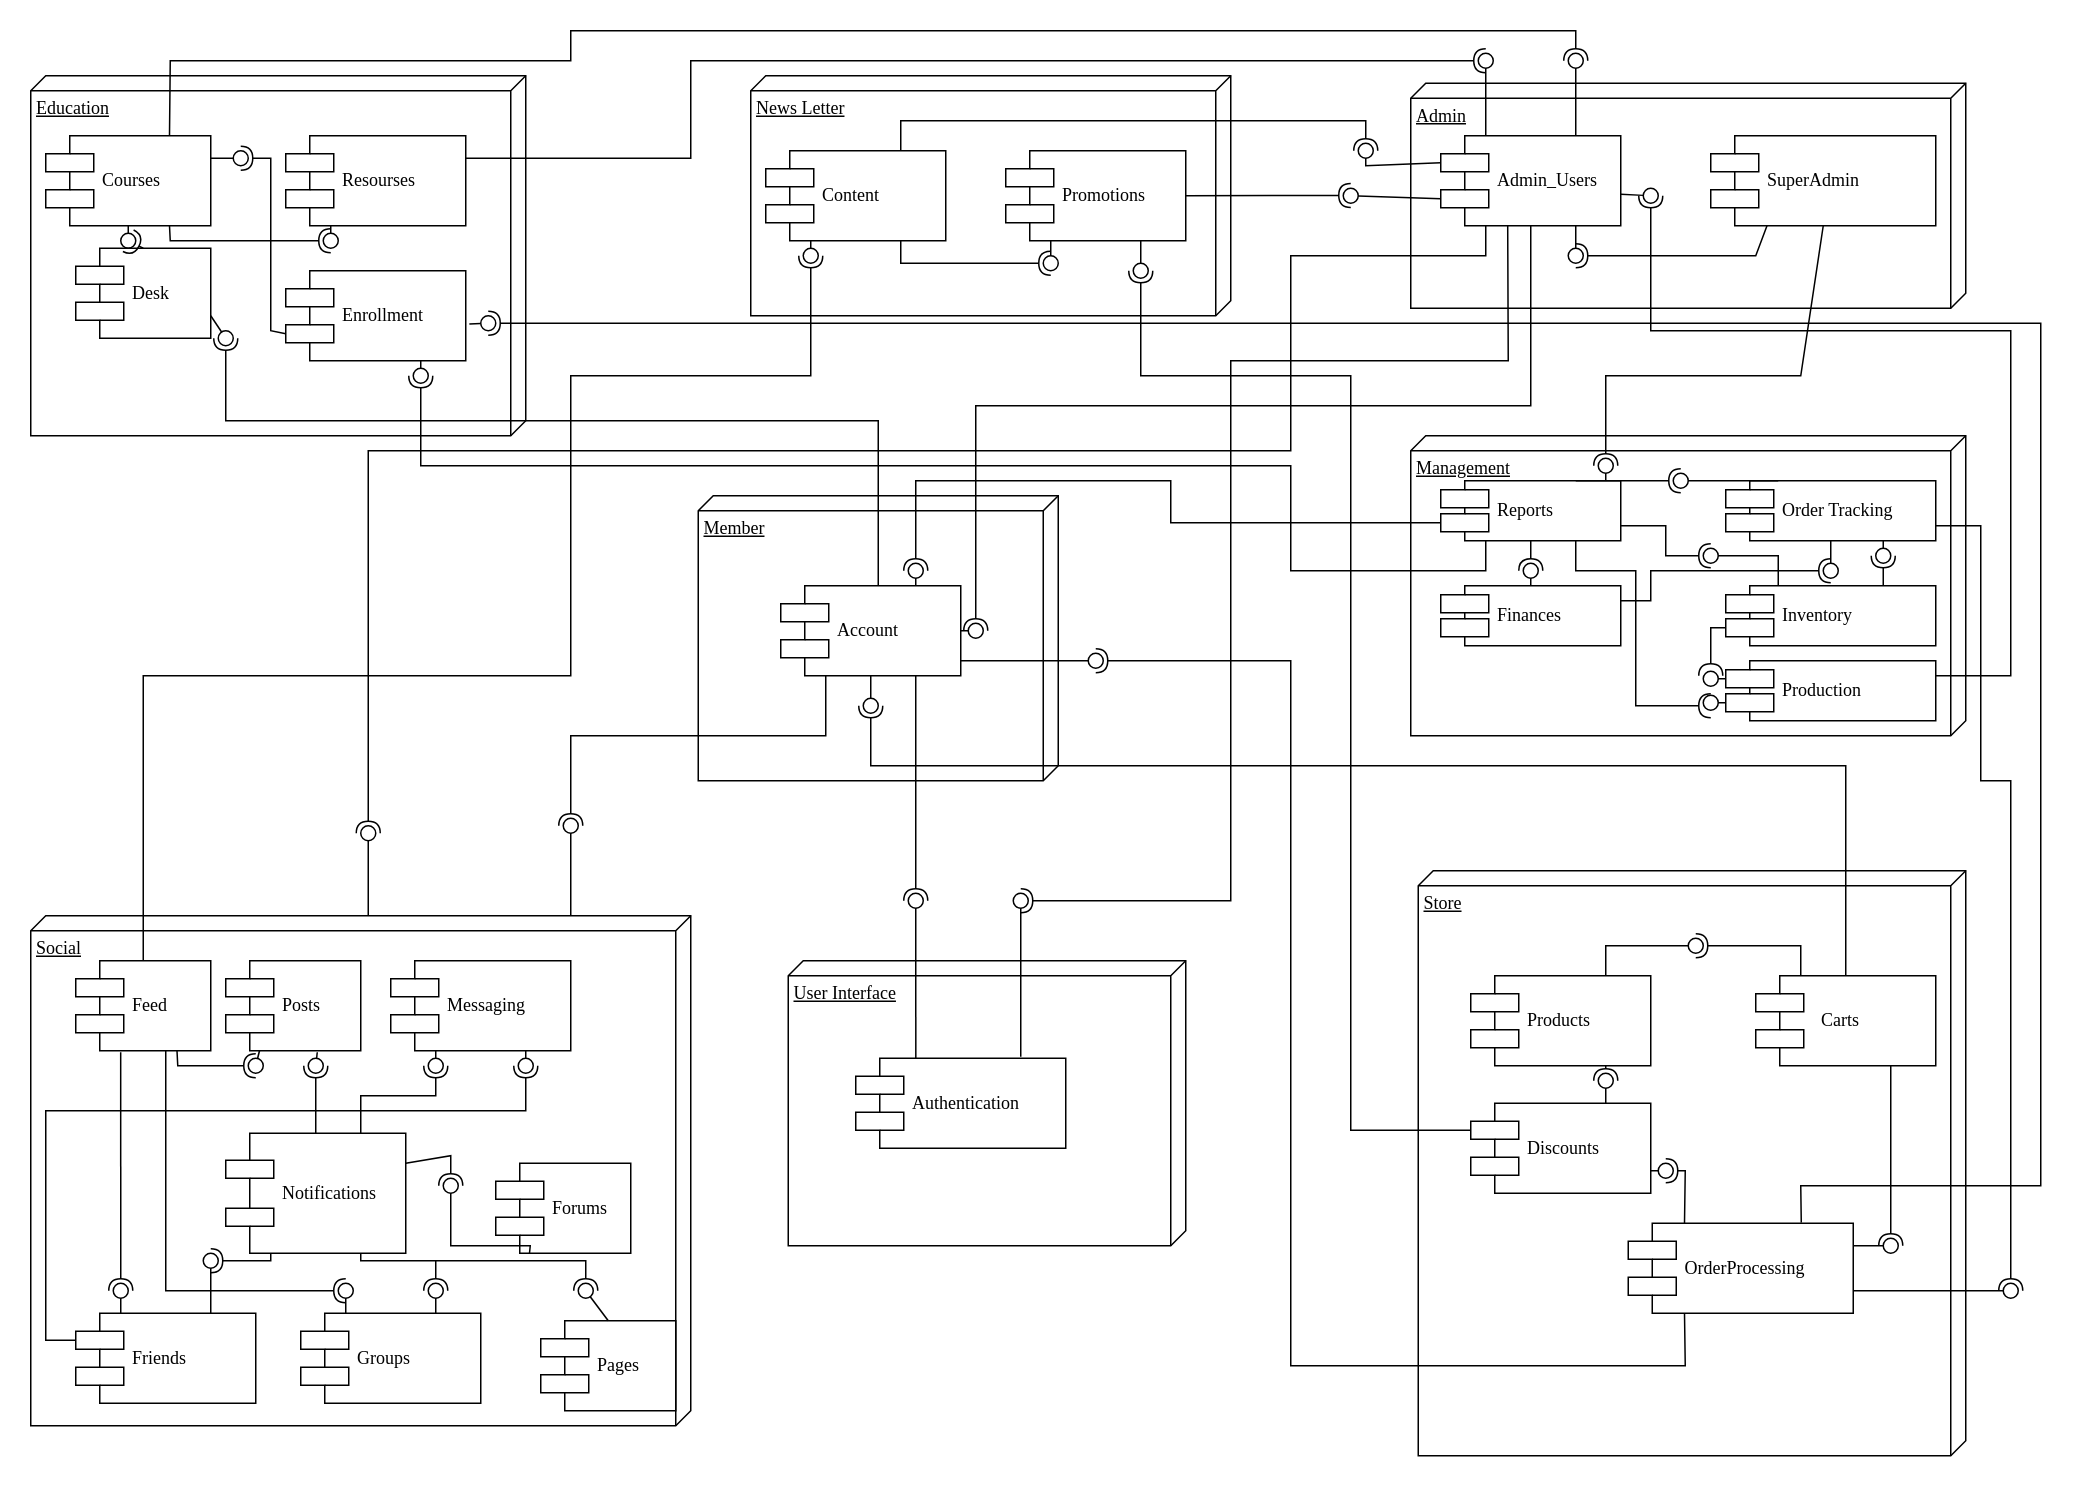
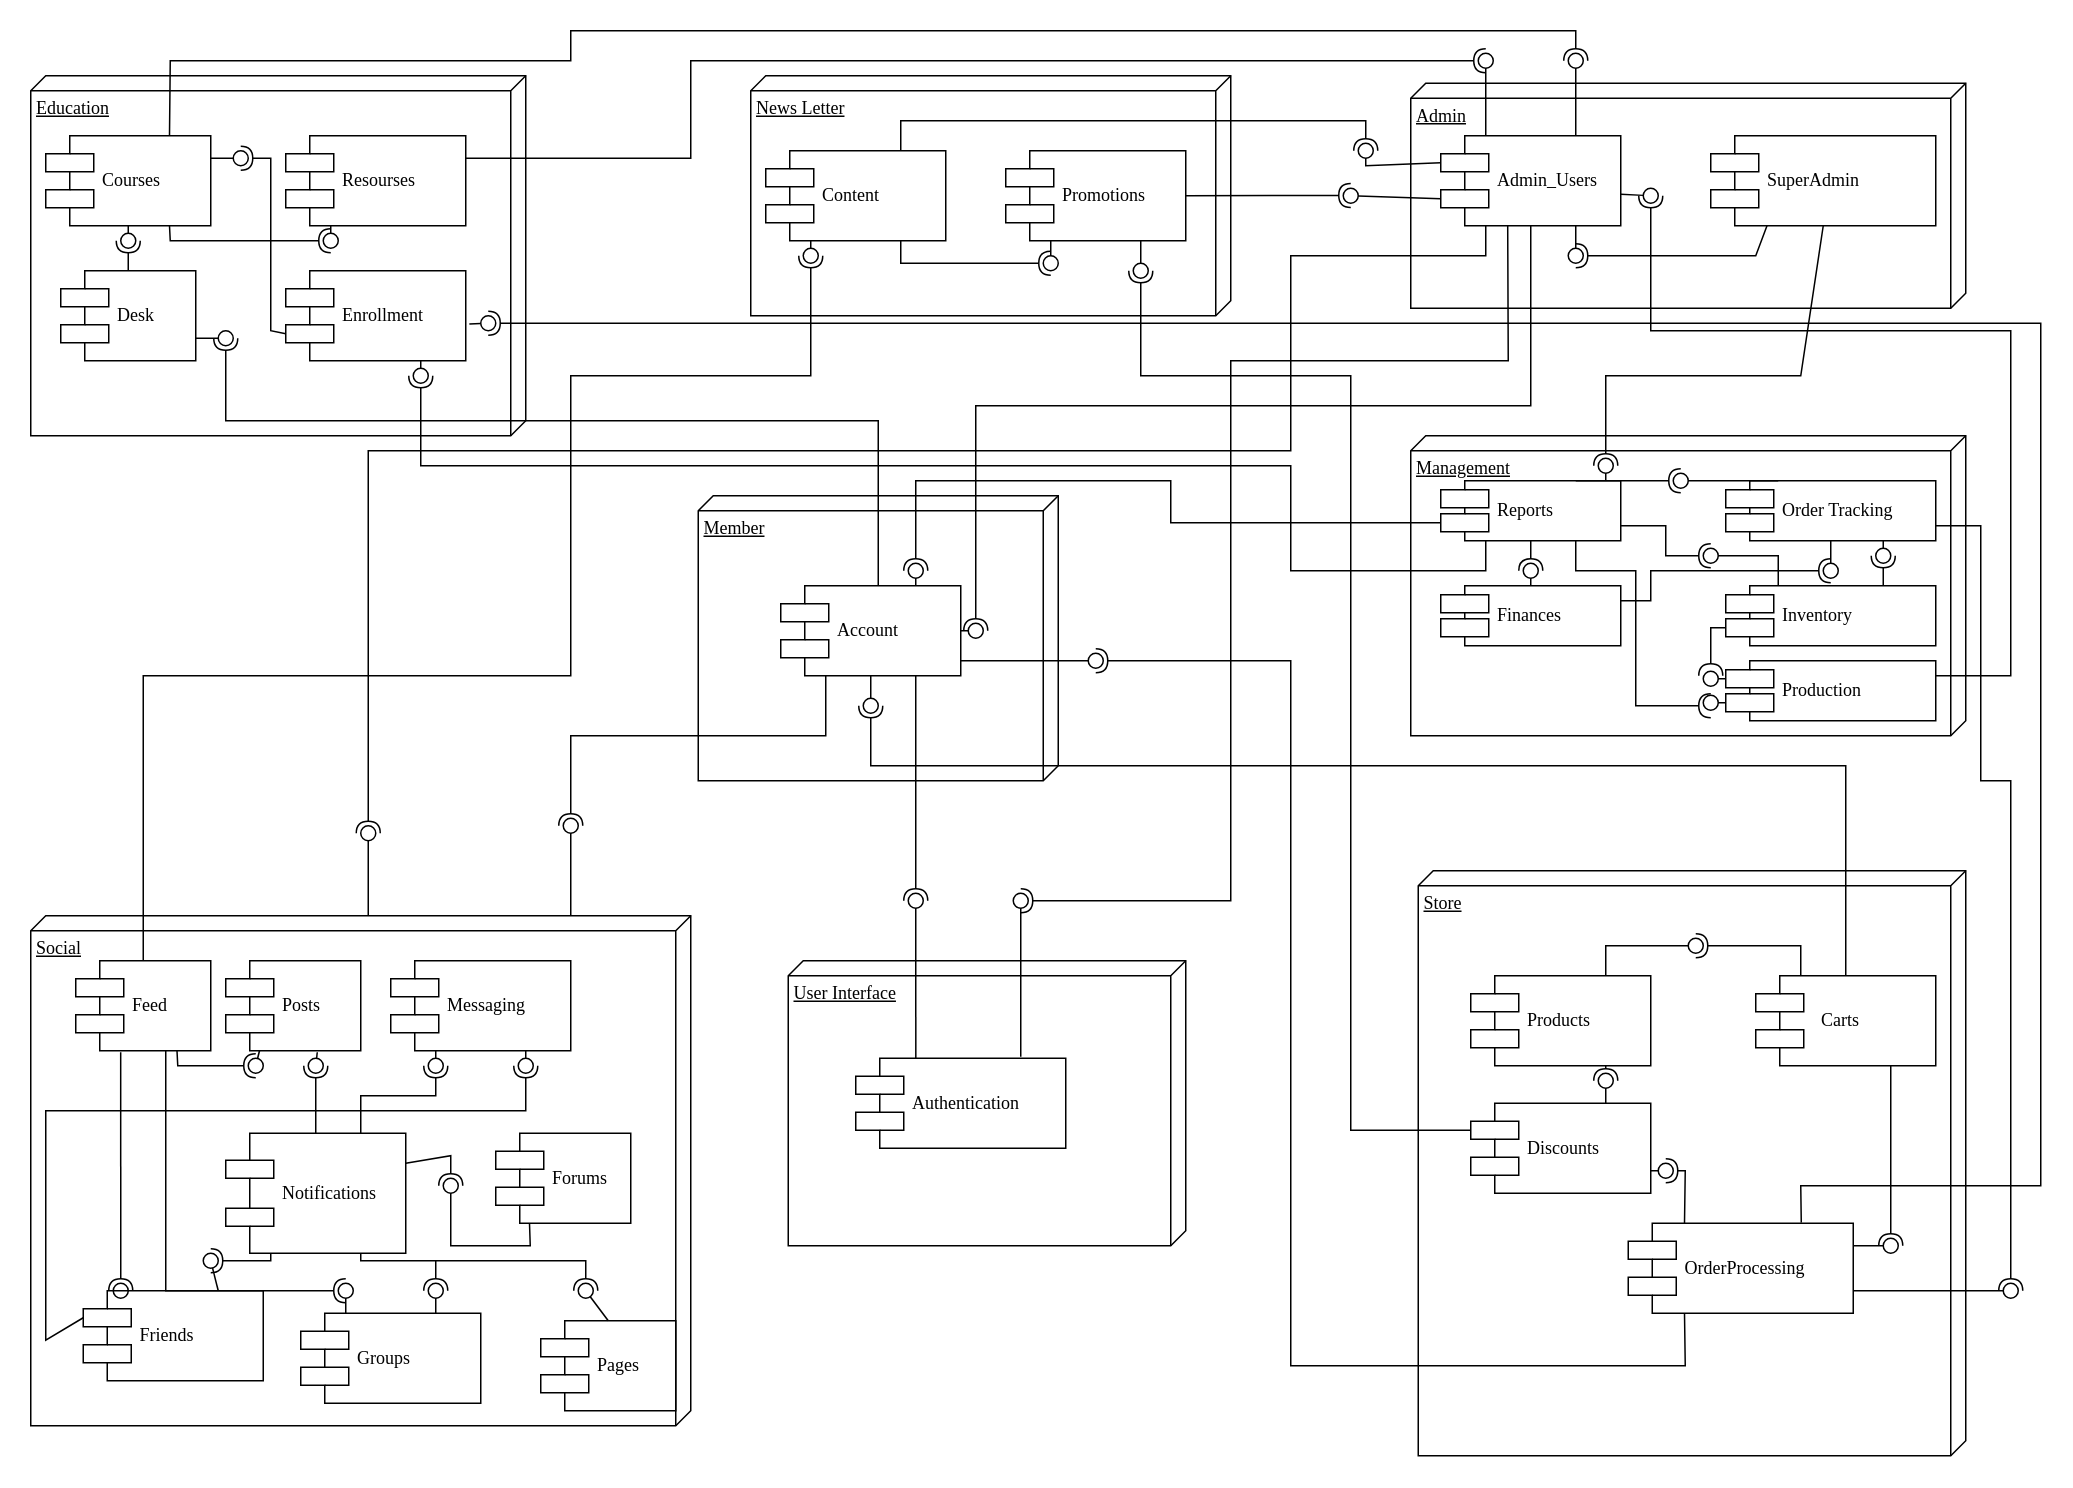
node "Desk": moved (143, 293) -> (128, 316)
node "Forums": moved (563, 1208) -> (563, 1178)
node "Friends": moved (166, 1358) -> (173, 1336)
